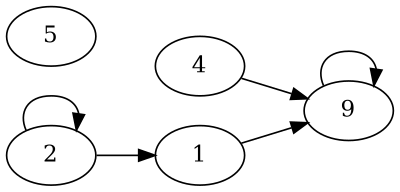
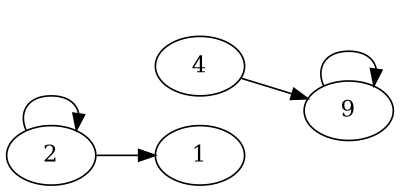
node "5": removed
edge "1" -> "9": removed
